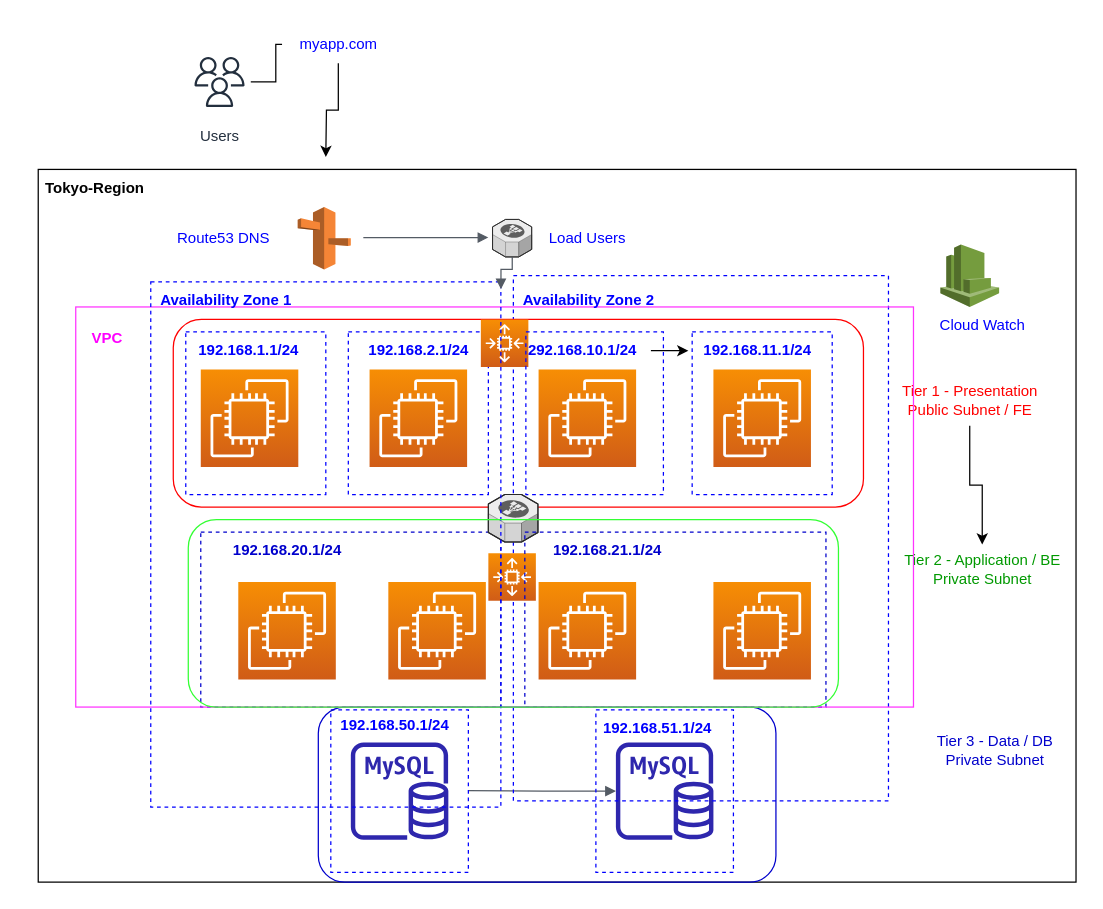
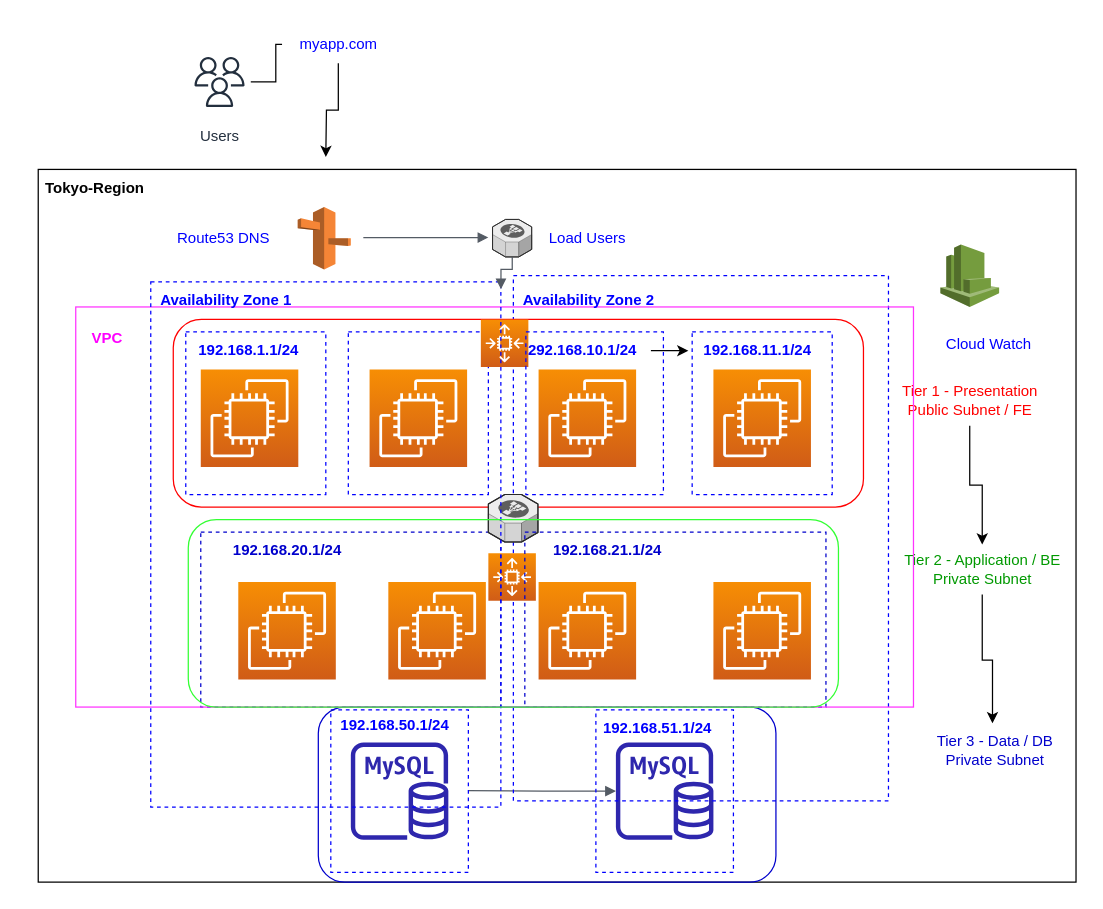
node "Cloud Watch": moved (982, 326) -> (988, 344)
node "192.168.2.1/24": removed
edge "Tier 2 - Application / BE Private Subnet" -> "Tier 3 - Data / DB Private Subnet": added
